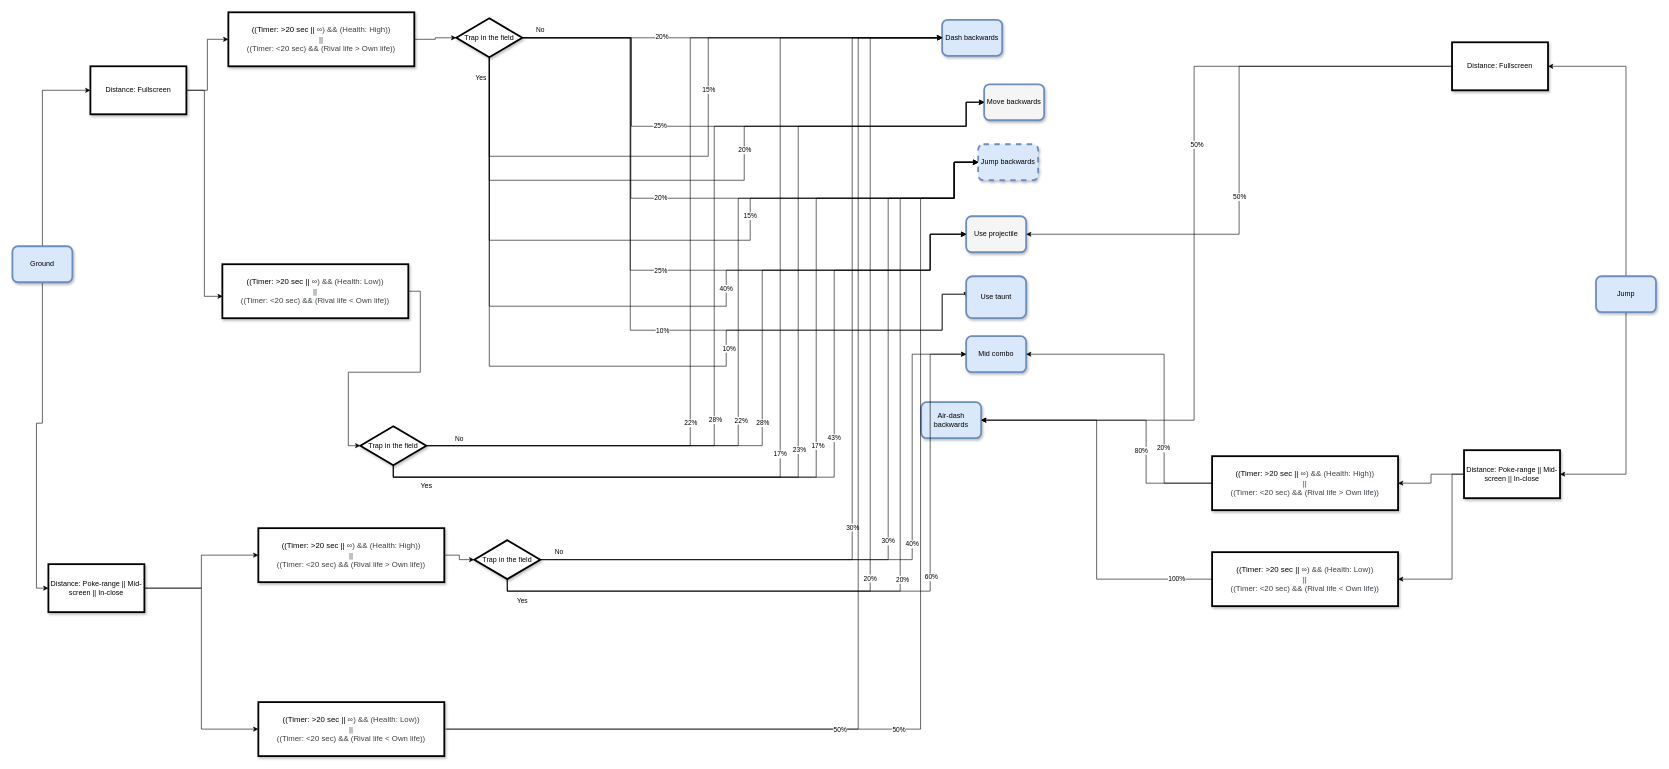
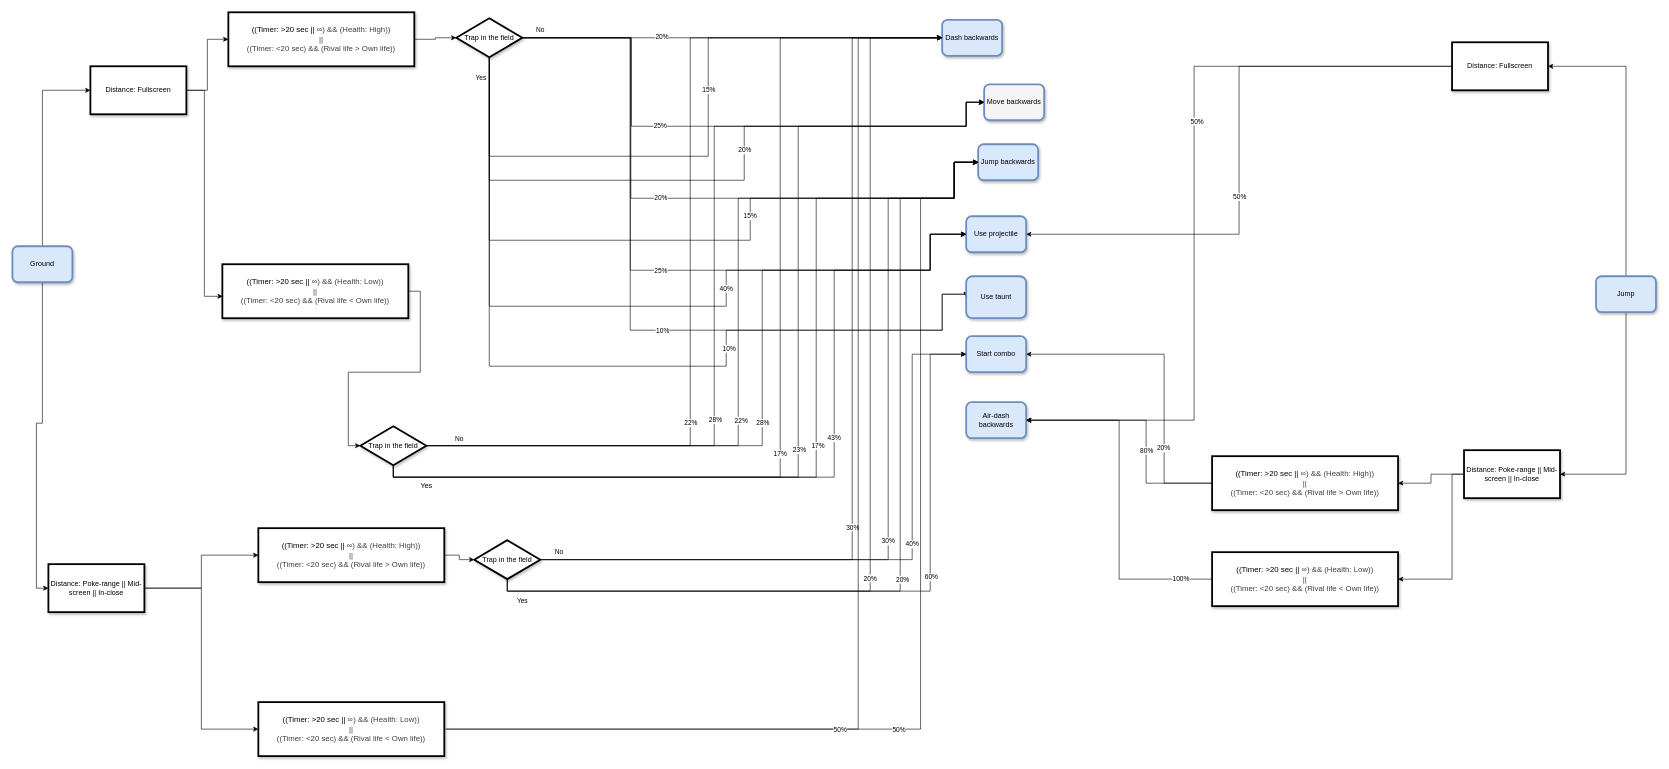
node "Jump backwards": style dashed -> solid
node "Use projectile": fillcolor #f5f5f5 -> #dae8fc
node "Mid combo": label "Mid combo" -> "Start combo"
node "Air-dash backwards": moved (951, 420) -> (996, 420)
